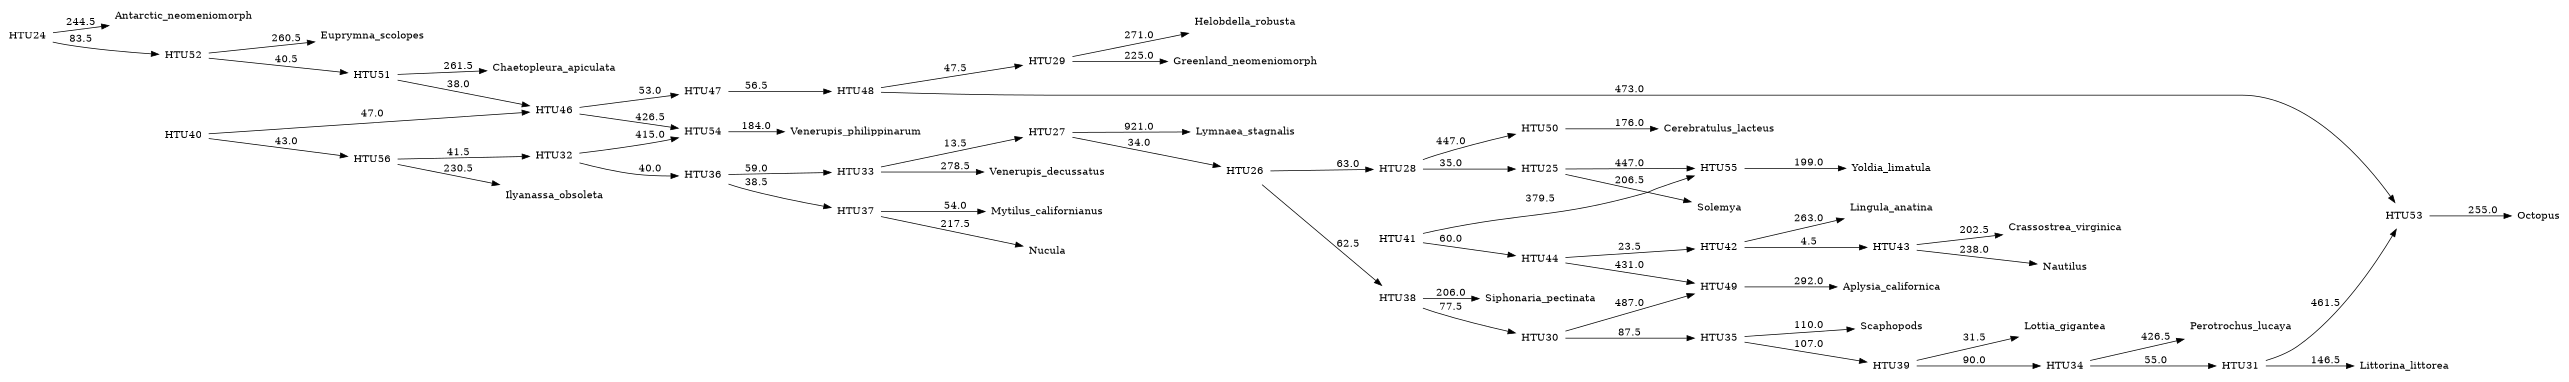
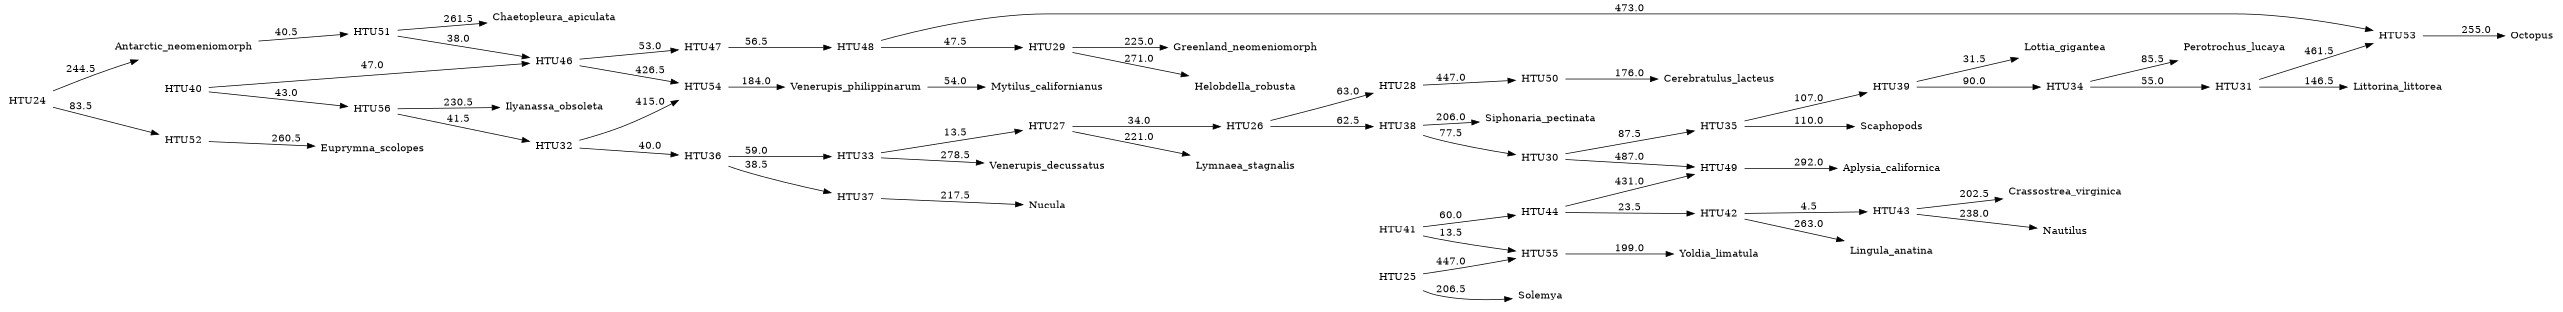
edge "HTU52" -> "HTU51": now "Antarctic_neomeniomorph" -> "HTU51"
edge "HTU27" -> "Lymnaea_stagnalis": label "921.0" -> "221.0"
edge "HTU28" -> "HTU25": removed, label "35.0"
edge "HTU41" -> "HTU55": label "379.5" -> "13.5"
edge "HTU37" -> "Mytilus_californianus": now "Venerupis_philippinarum" -> "Mytilus_californianus"
edge "HTU34" -> "Perotrochus_lucaya": label "426.5" -> "85.5"
